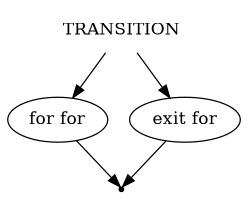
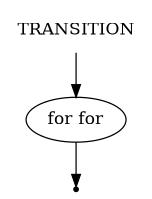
node "exit for": removed
